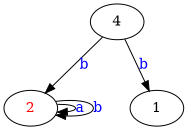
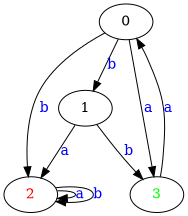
node "4": label "4" -> "0"
edge "1" -> "2": added, label "a"
node "3": added
